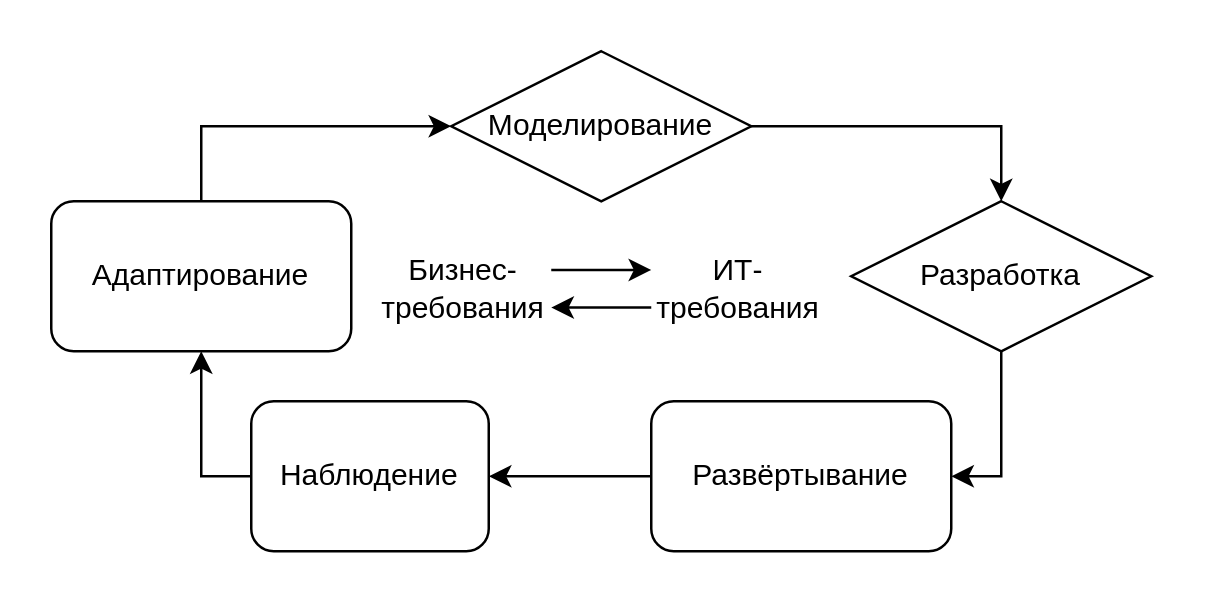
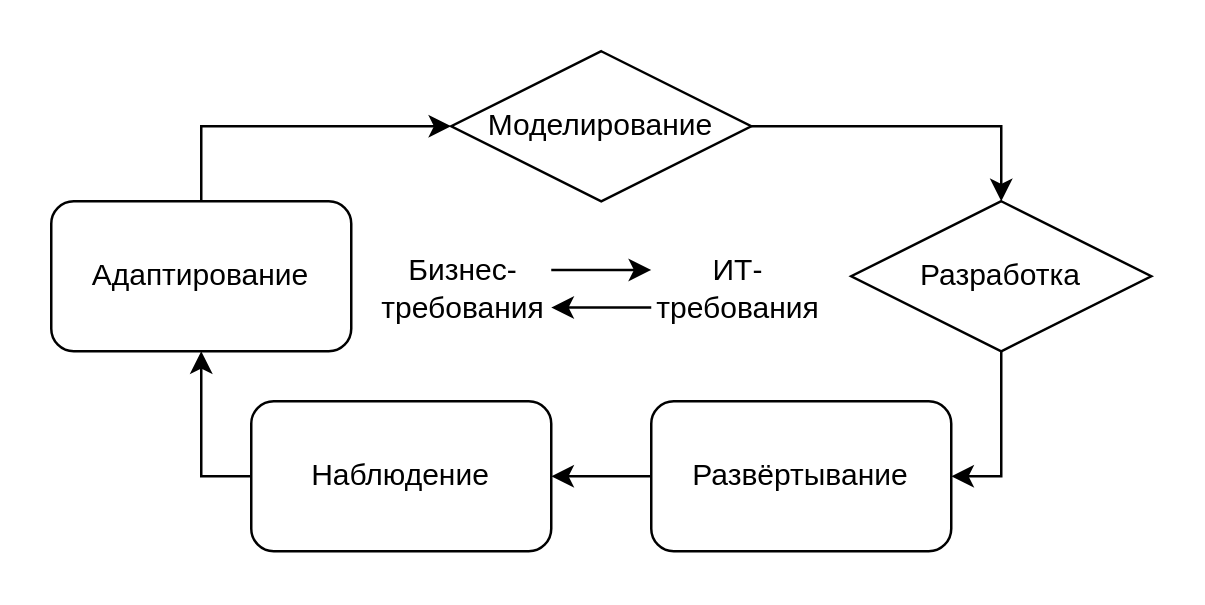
node "Наблюдение": size 238x150 -> 300x150
